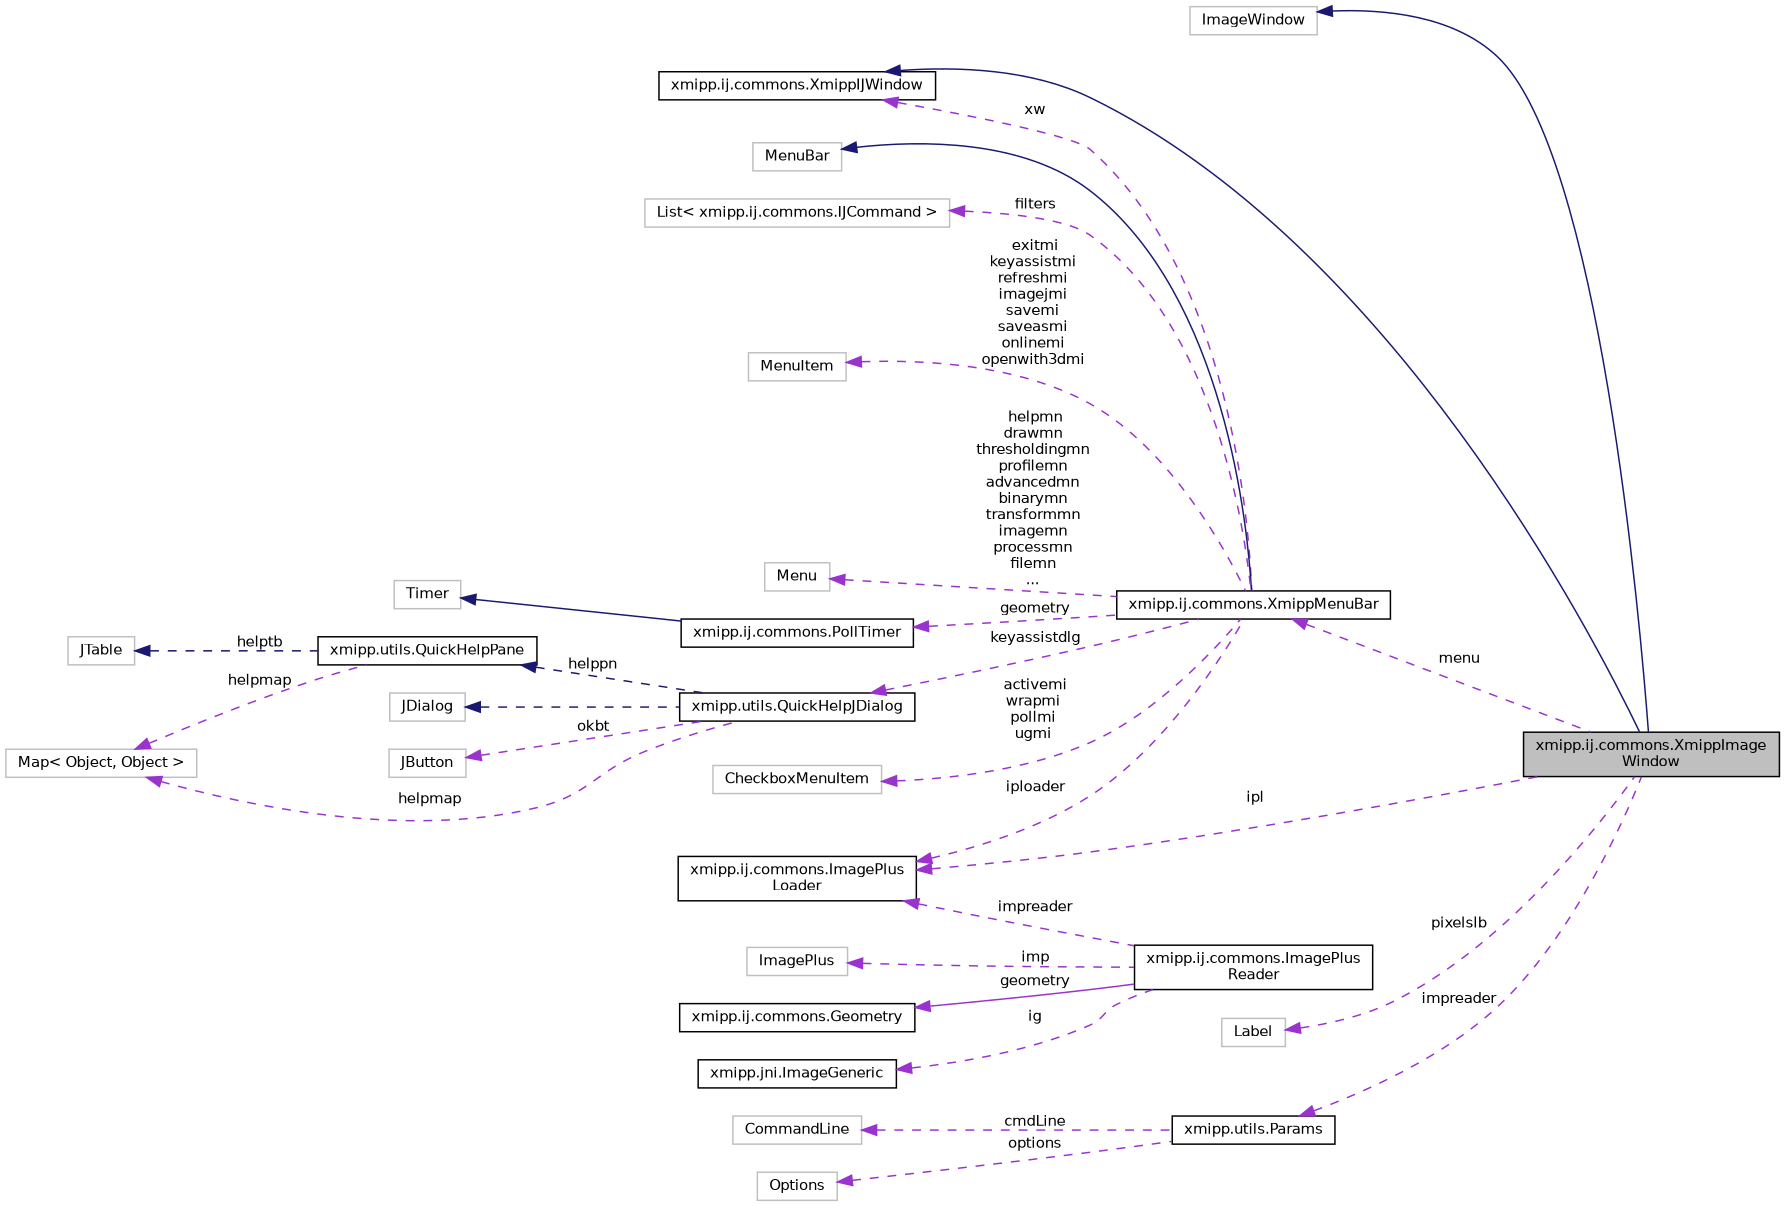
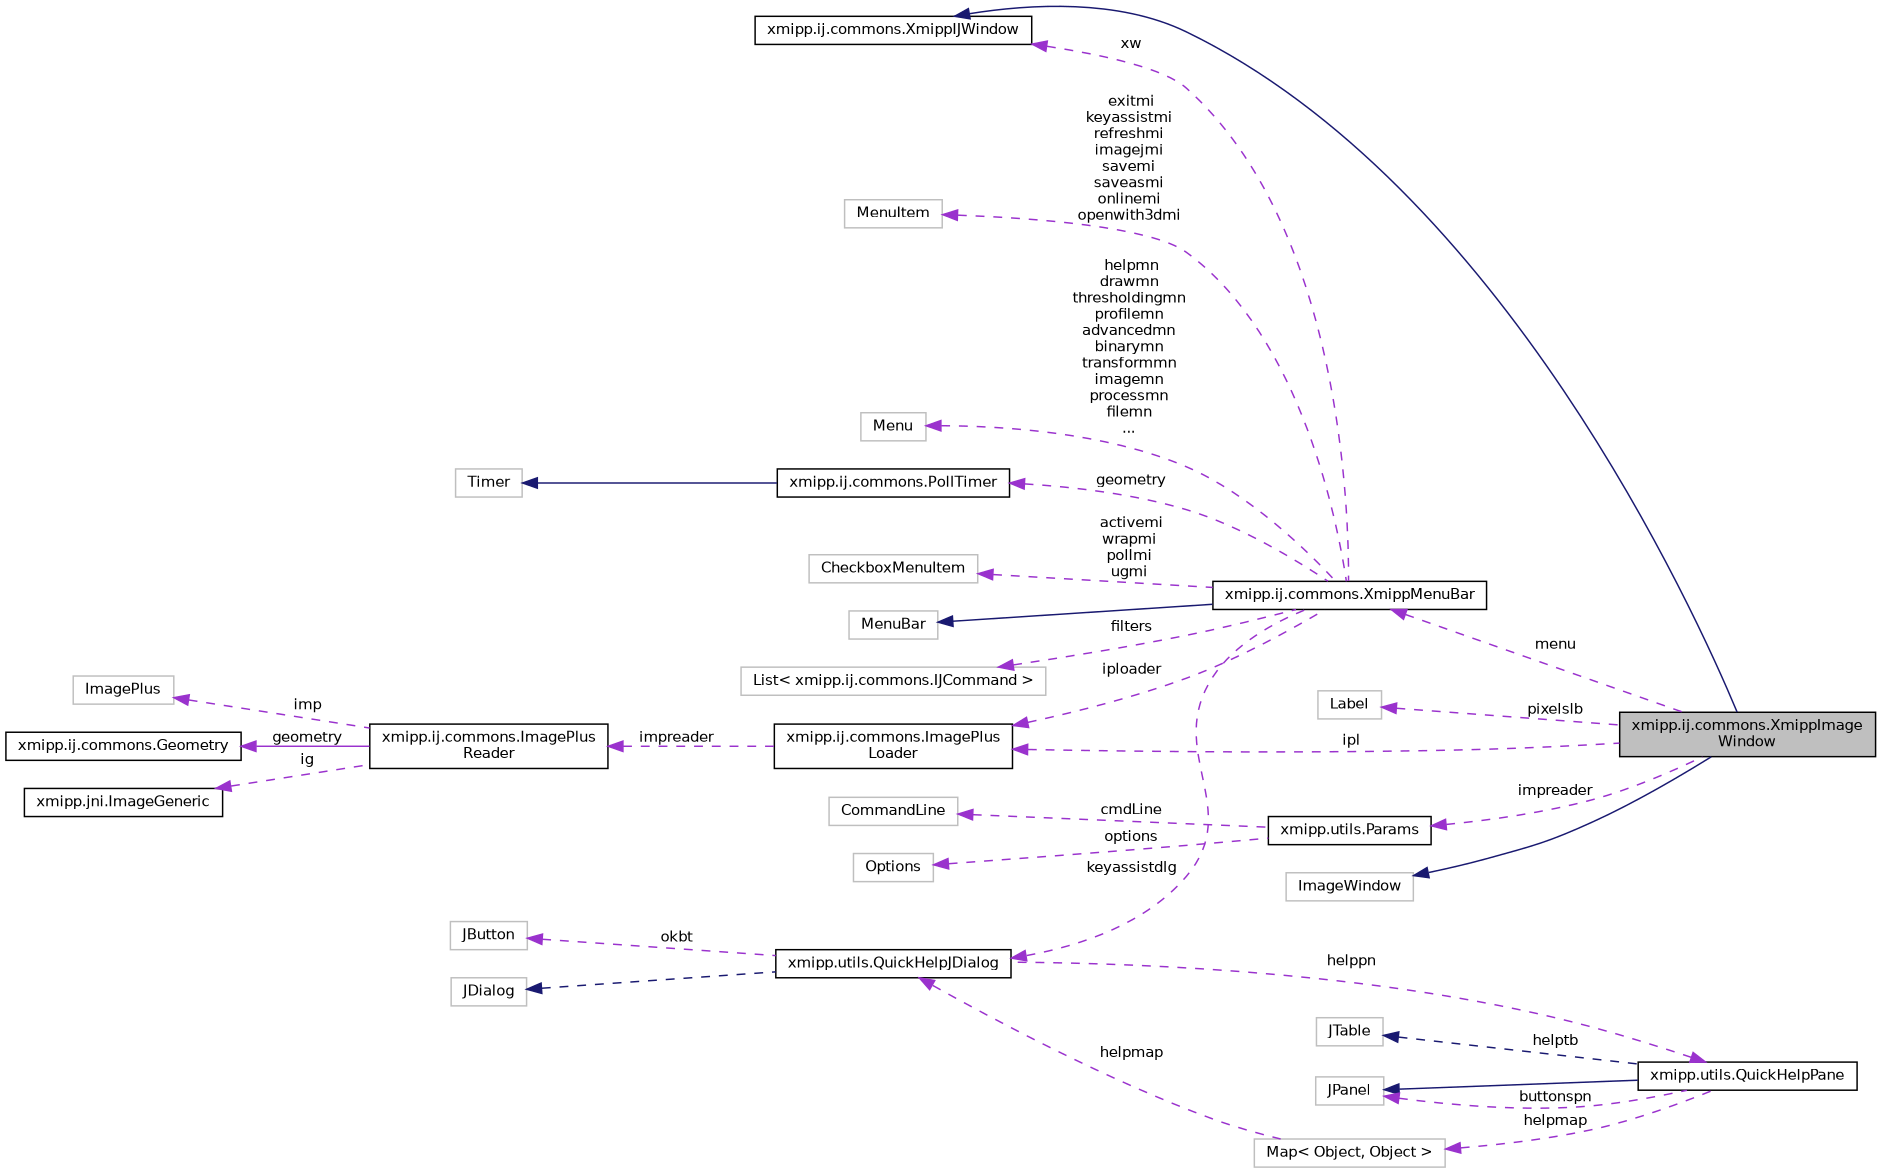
edge "xmipp.utils.QuickHelpJDialog" -> "xmipp.utils.QuickHelpPane": color midnightblue -> darkorchid3
edge "xmipp.utils.QuickHelpJDialog" -> "Map< Object, Object >": reversed
edge "xmipp.ij.commons.ImagePlus Reader" -> "xmipp.ij.commons.ImagePlus Loader": reversed
node "JPanel": added
